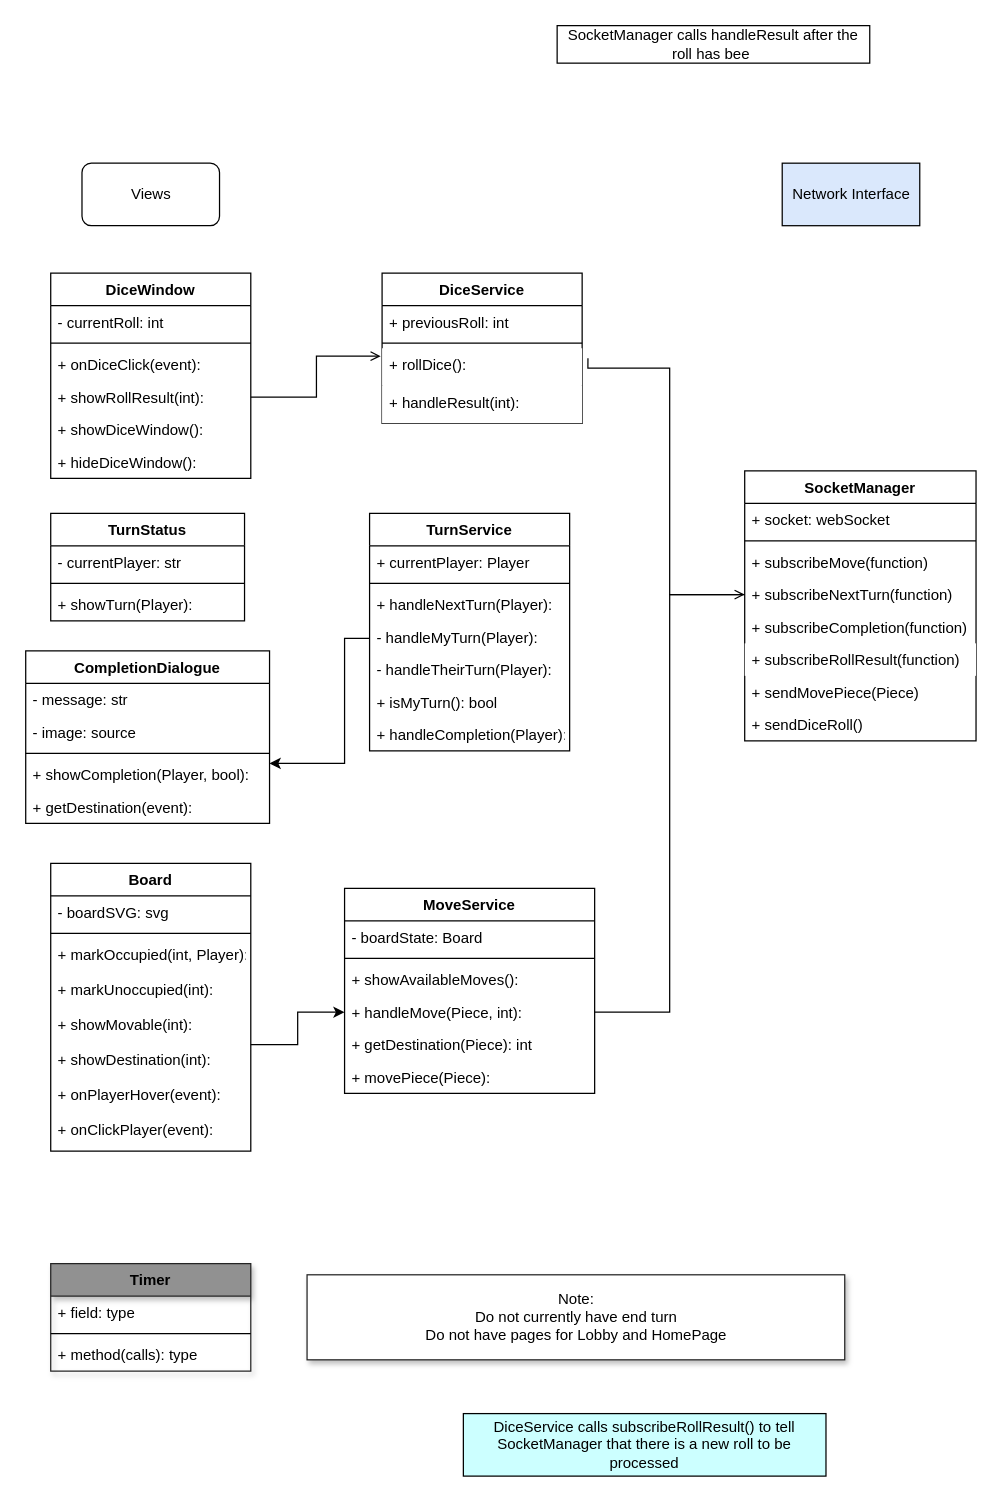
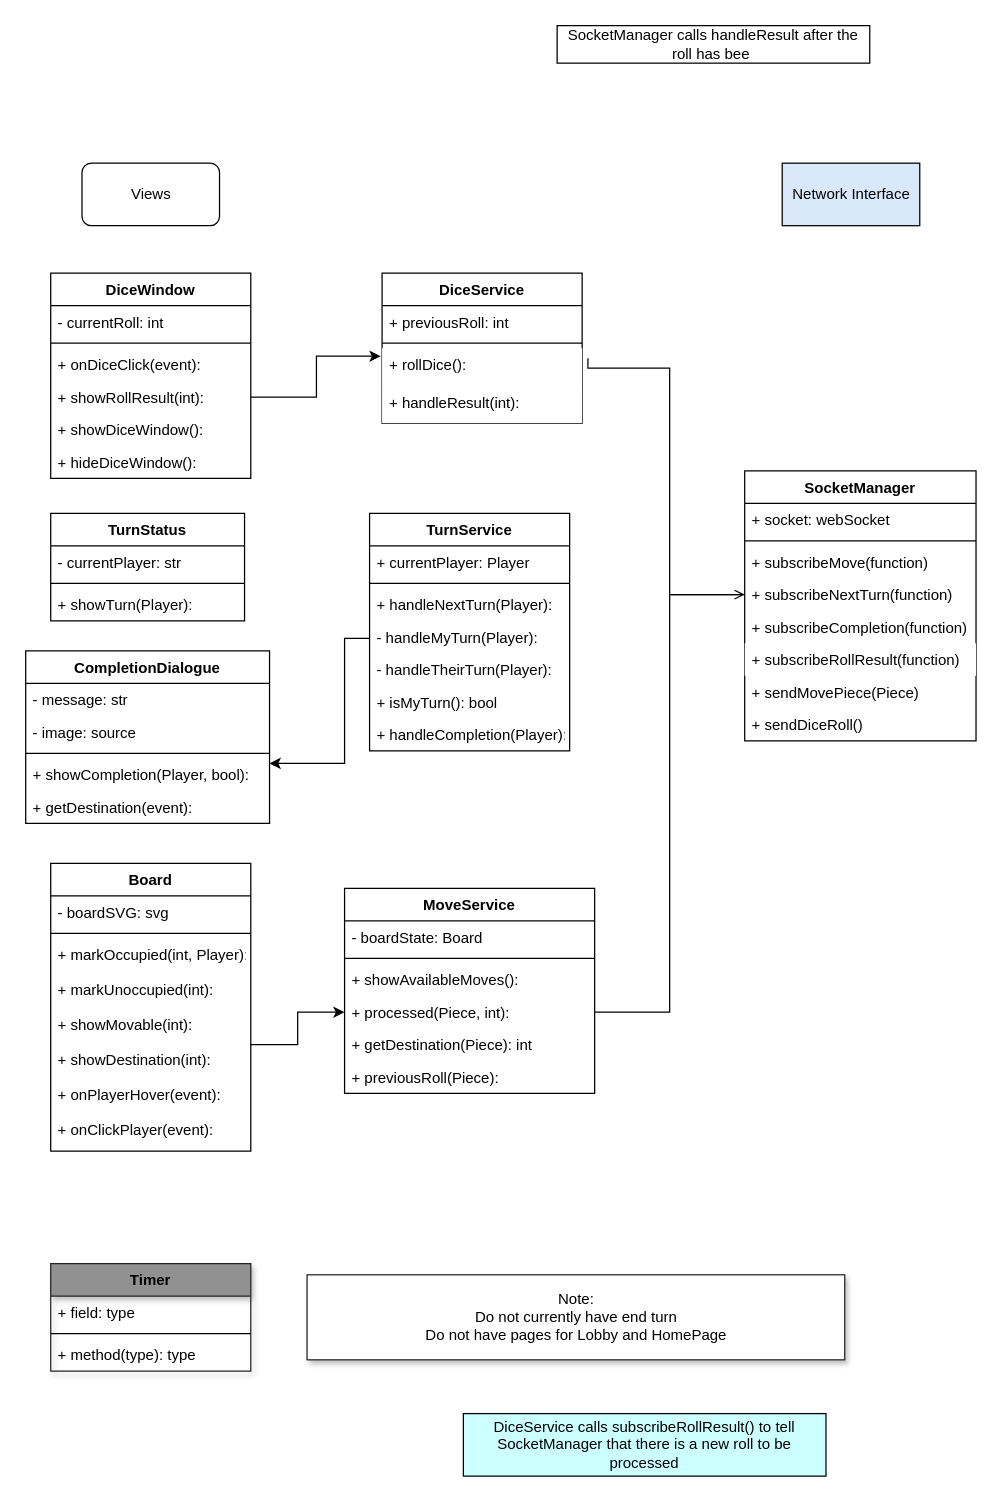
edge "+ showRollResult(int):" -> "+ rollDice():": arrowhead open -> classic
node "+ handleMove(Piece, int):": label "+ handleMove(Piece, int):" -> "+ processed(Piece, int):"
node "+ movePiece(Piece):": label "+ movePiece(Piece):" -> "+ previousRoll(Piece):"
node "+ method(calls): type": label "+ method(calls): type" -> "+ method(type): type"
